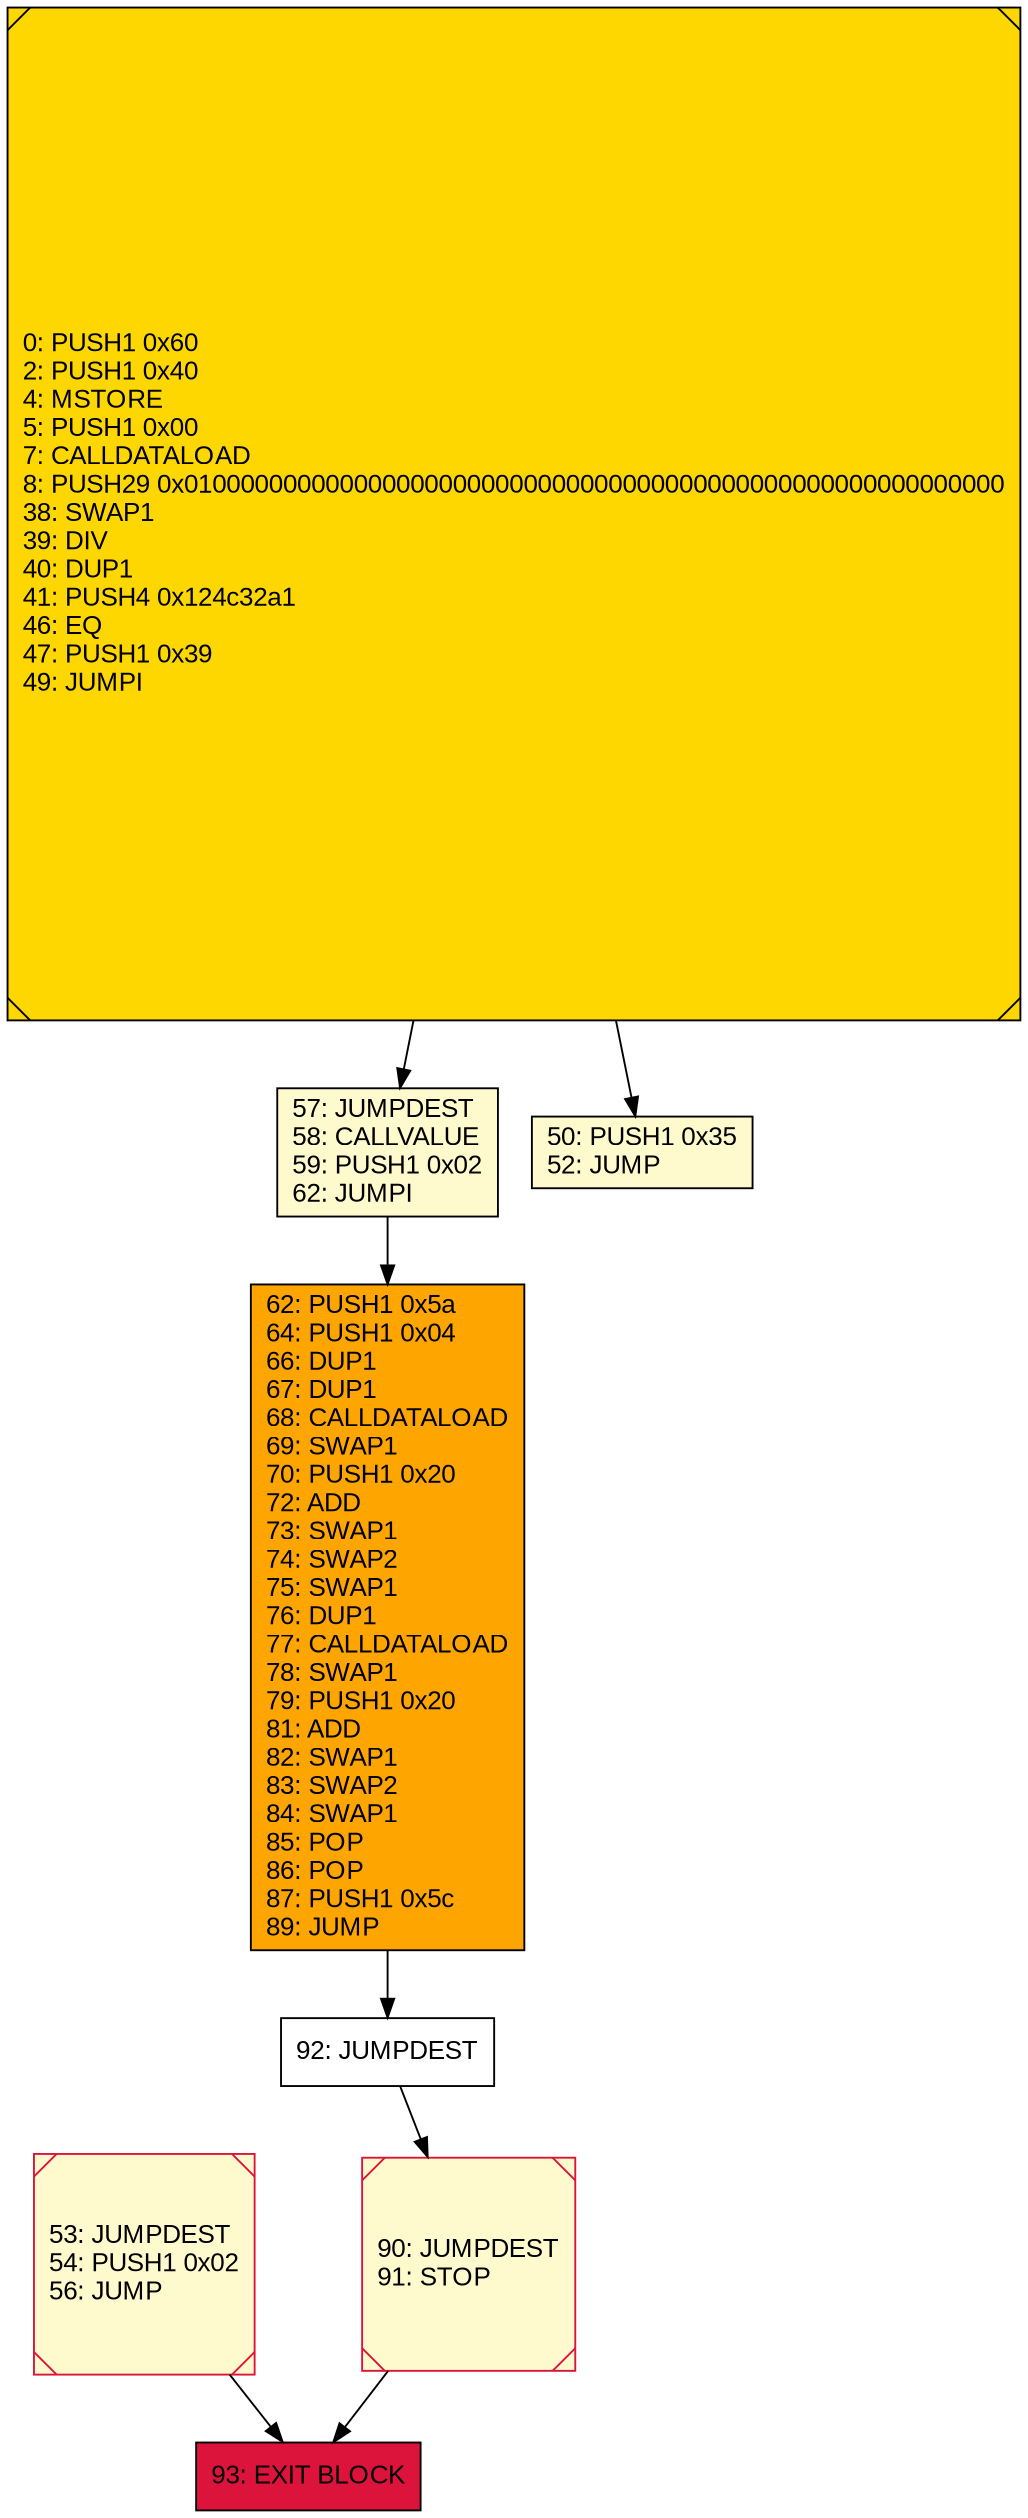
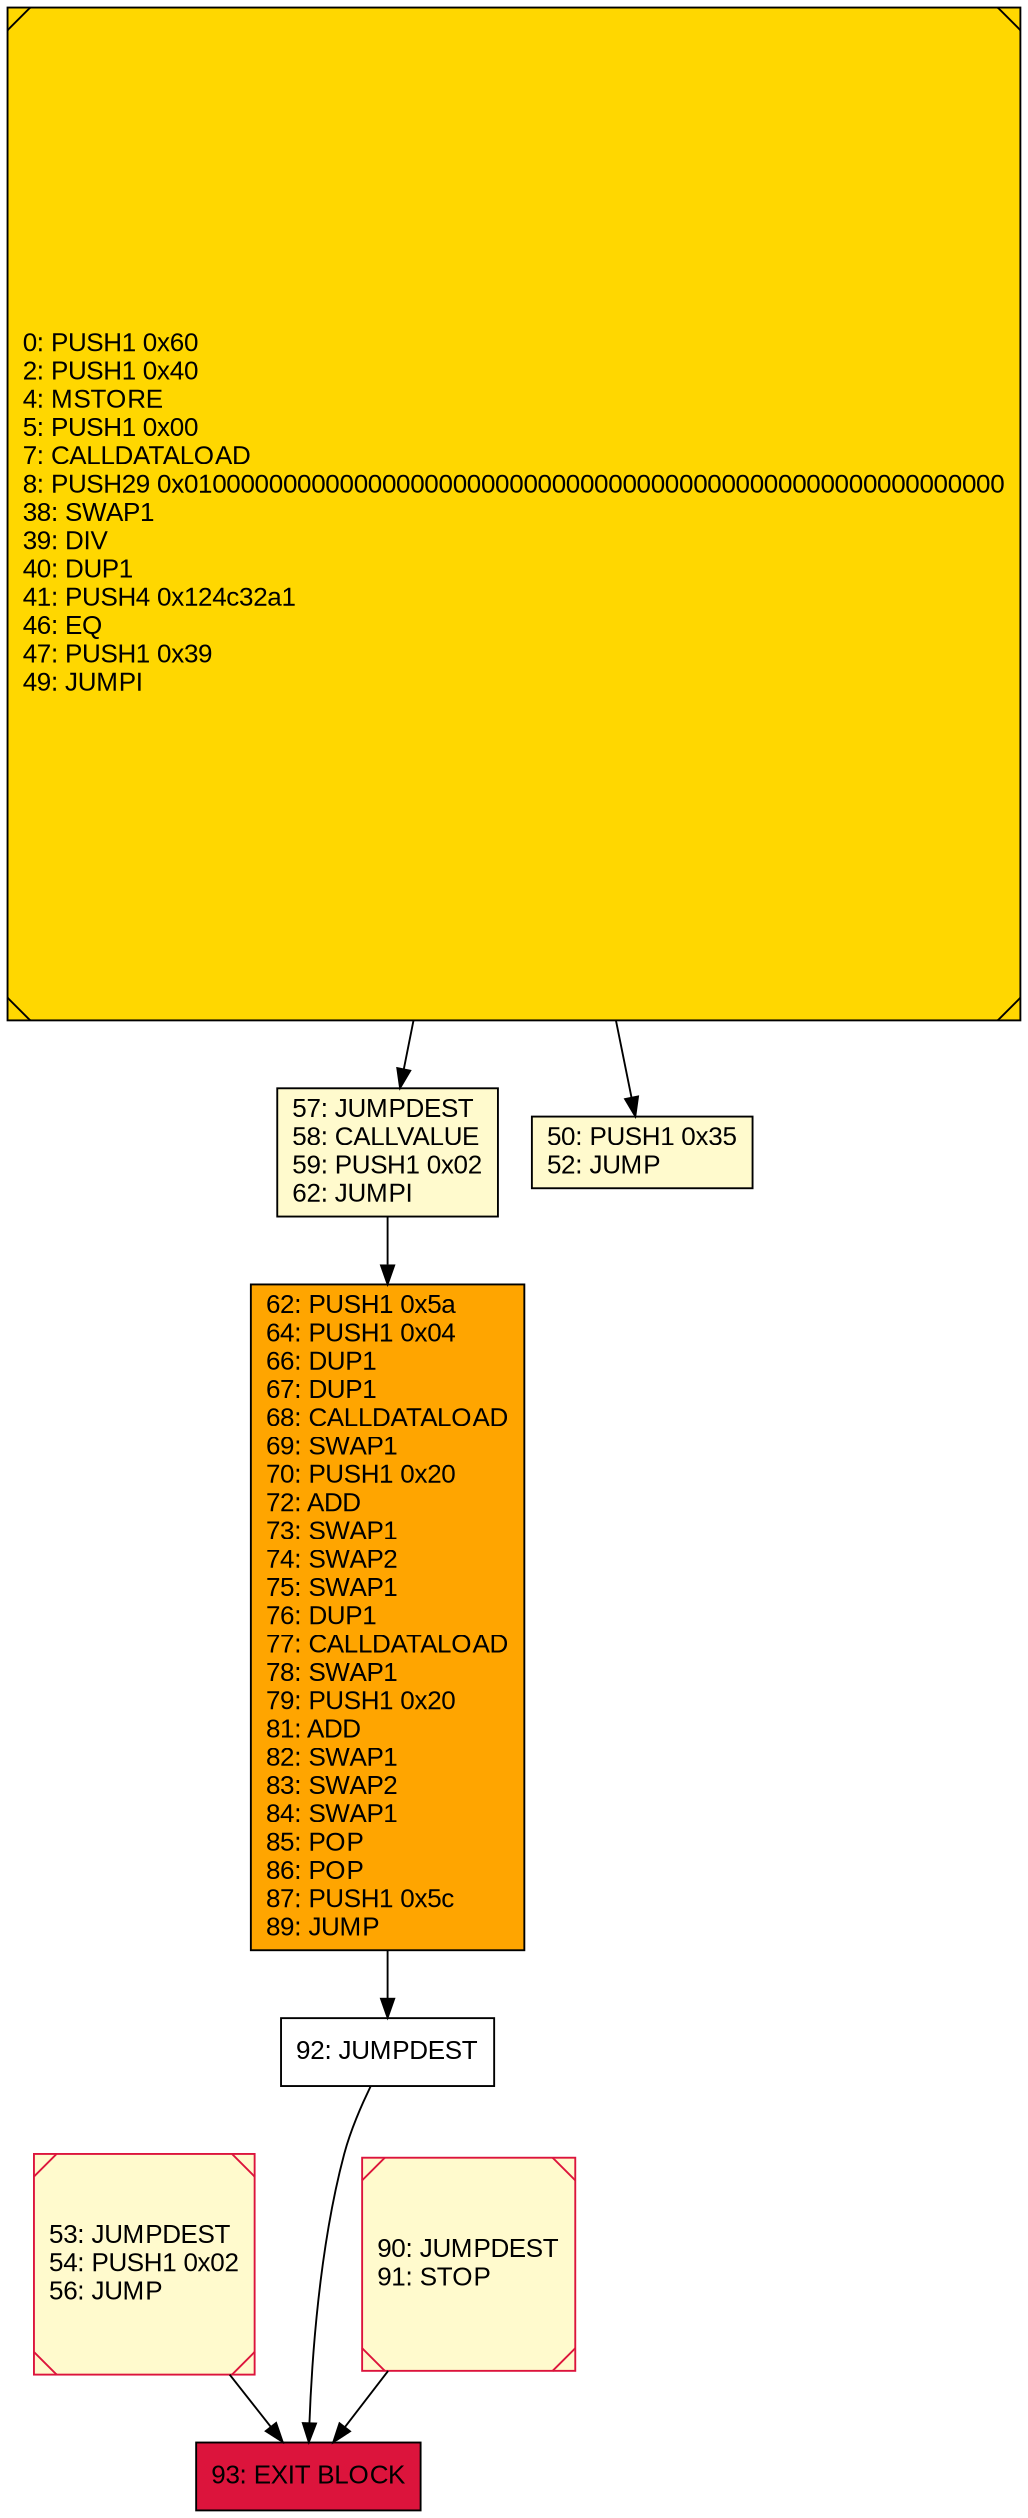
edge "92: JUMPDEST" -> "90: JUMPDEST 91: STOP": now "92: JUMPDEST" -> "93: EXIT BLOCK"
